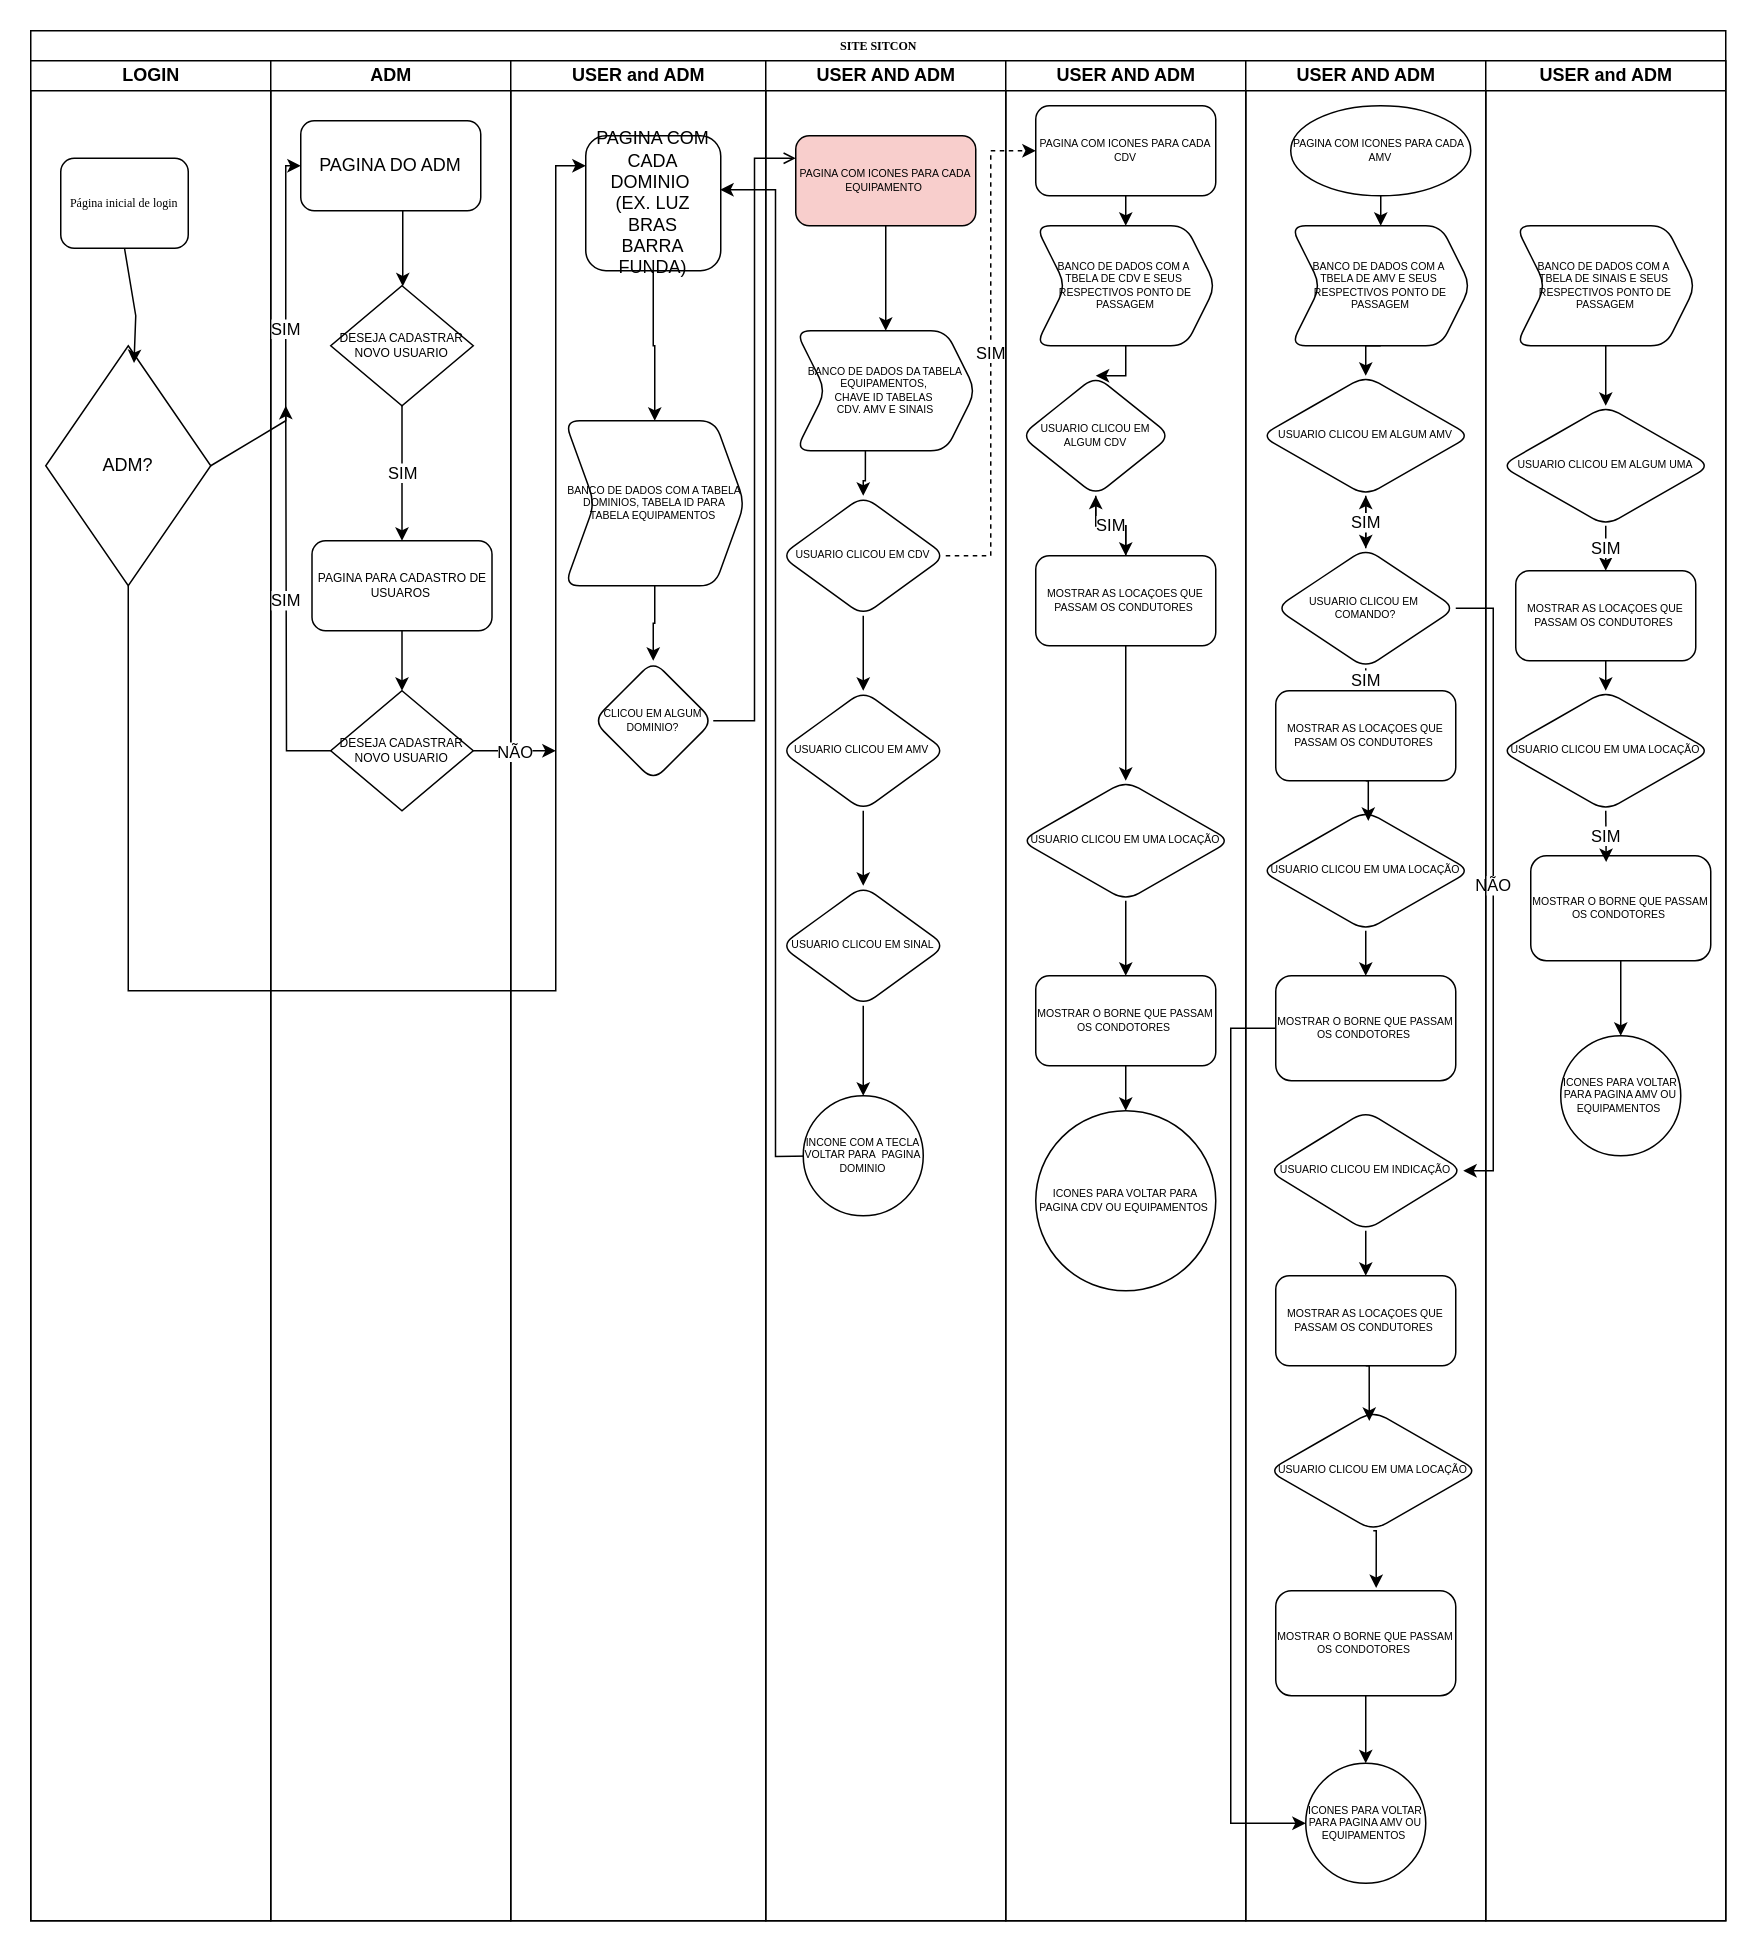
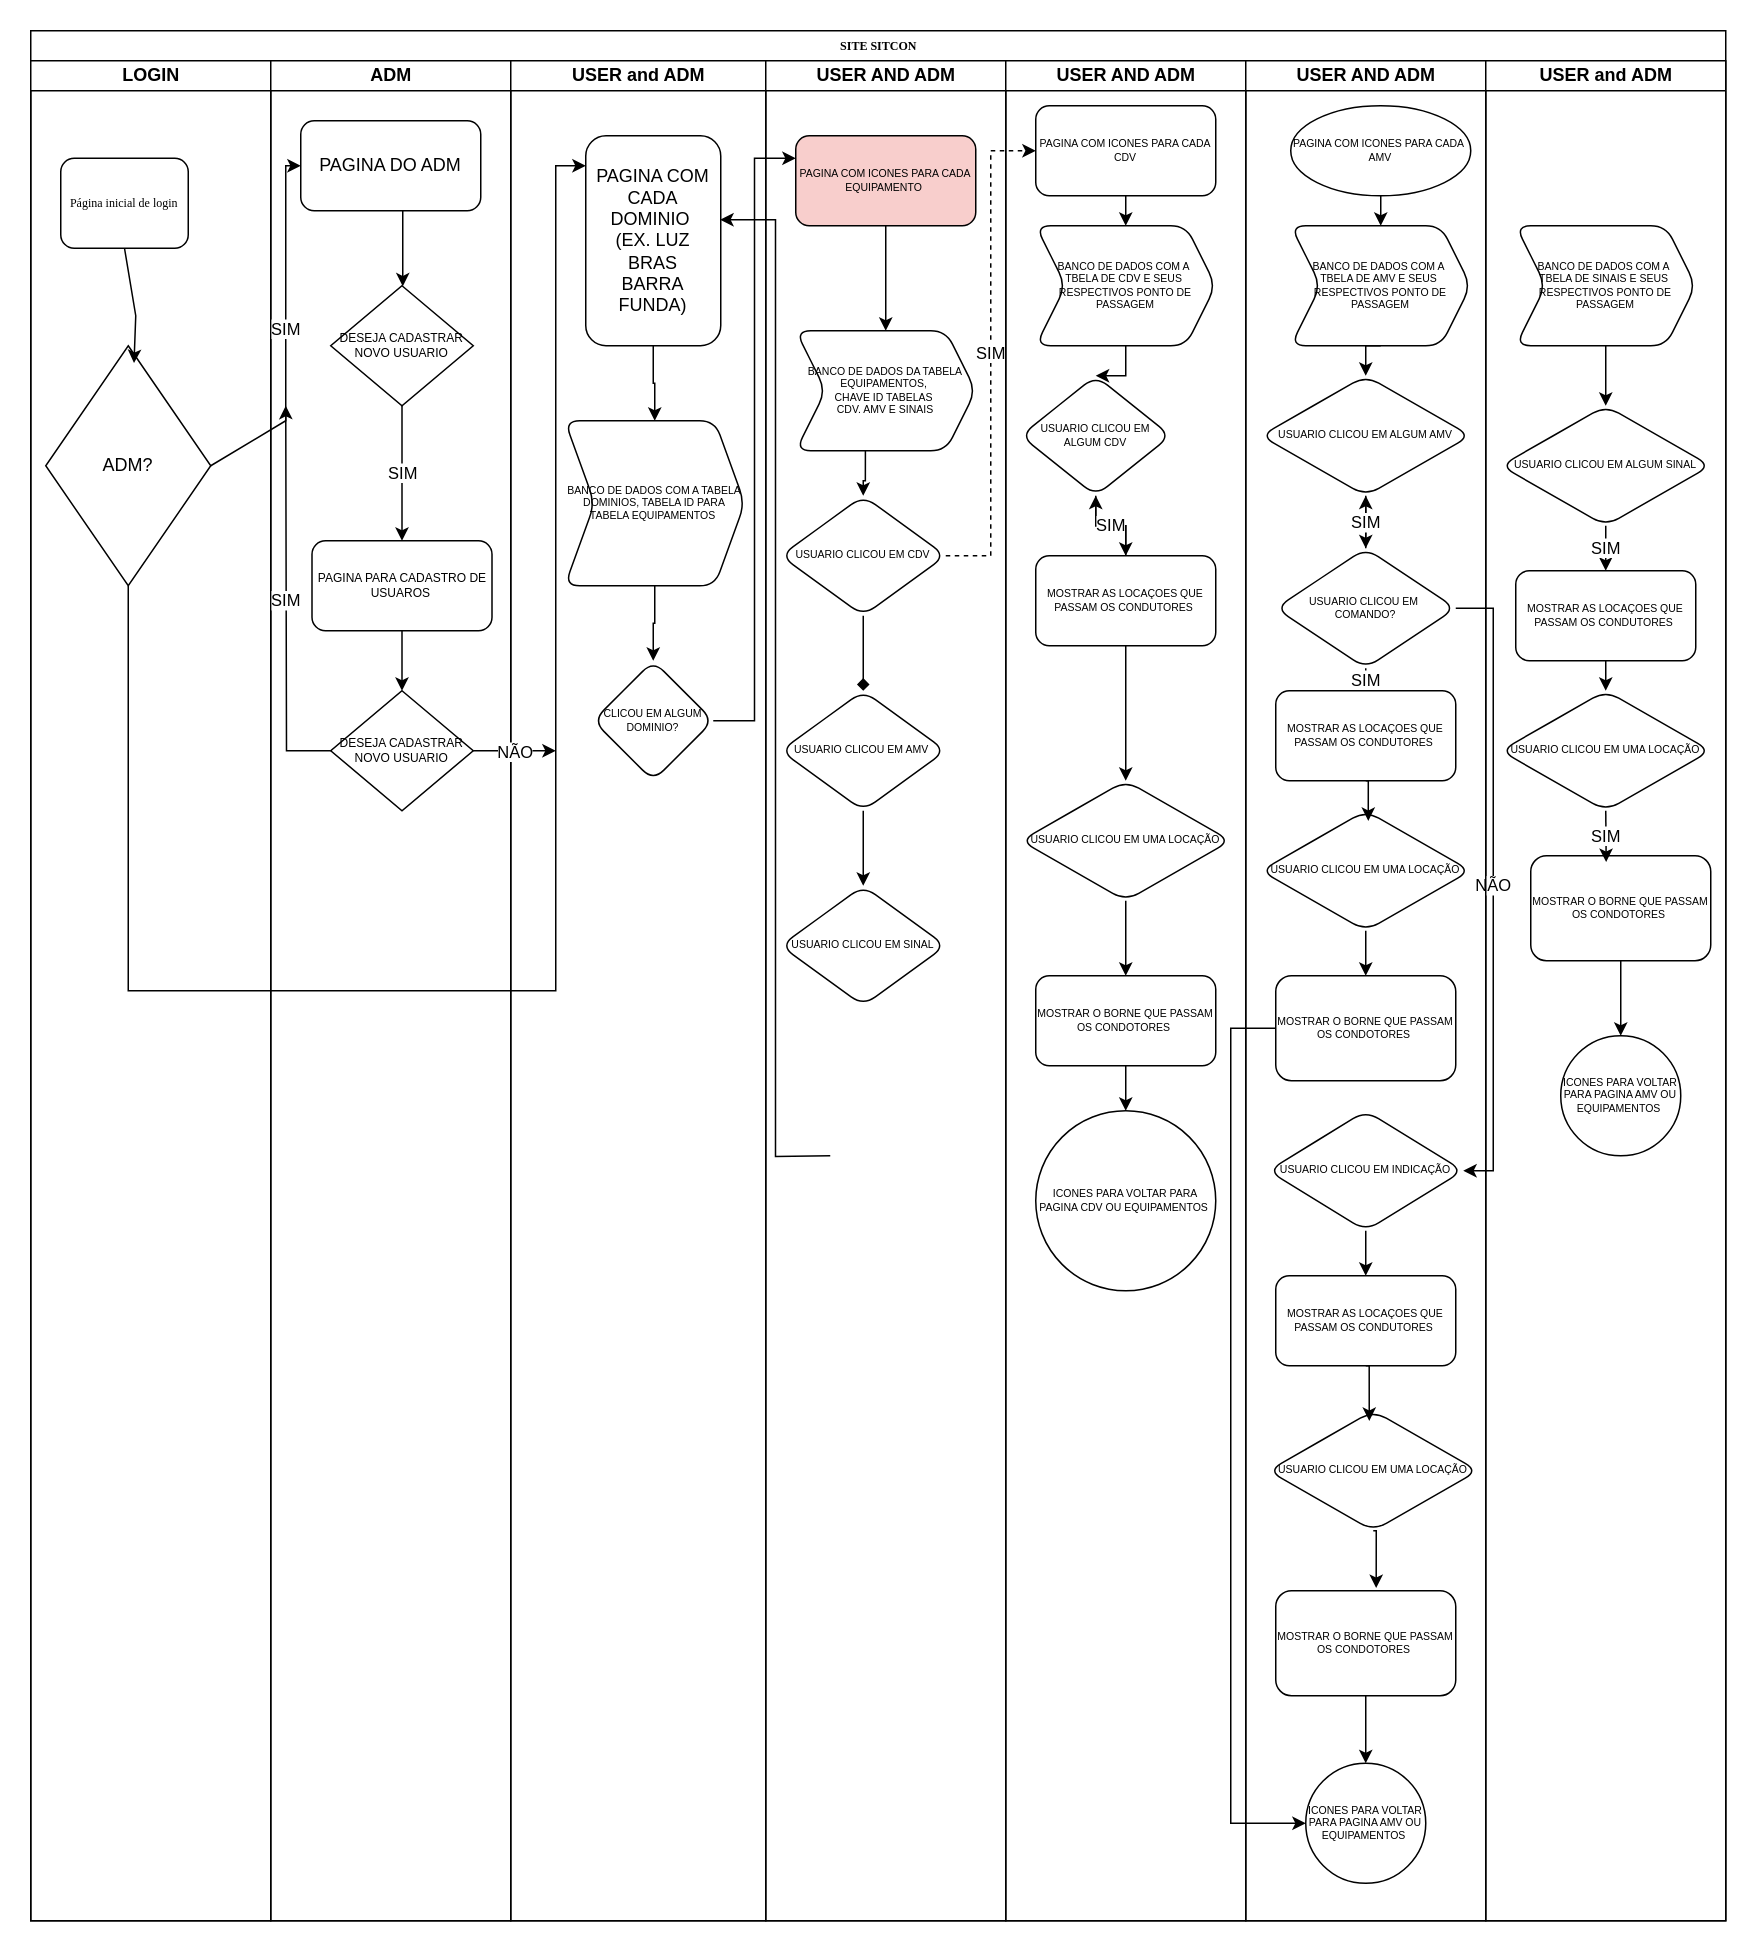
edge "CLICOU EM ALGUM DOMINIO?" -> "PAGINA COM ICONES PARA CADA EQUIPAMENTO": arrowhead open -> classic
node "PAGINA COM CADA DOMINIO (EX. LUZ BRAS BARRA FUNDA)": size 135x135 -> 135x210
node "USUARIO CLICOU EM ALGUM UMA": label "USUARIO CLICOU EM ALGUM UMA" -> "USUARIO CLICOU EM ALGUM SINAL"
edge "USUARIO CLICOU EM CDV" -> "USUARIO CLICOU EM AMV": arrowhead classic -> diamond
edge "USUARIO CLICOU EM SINAL" -> "INCONE COM A TECLA VOLTAR PARA PAGINA DOMINIO": removed
node "INCONE COM A TECLA VOLTAR PARA PAGINA DOMINIO": removed
